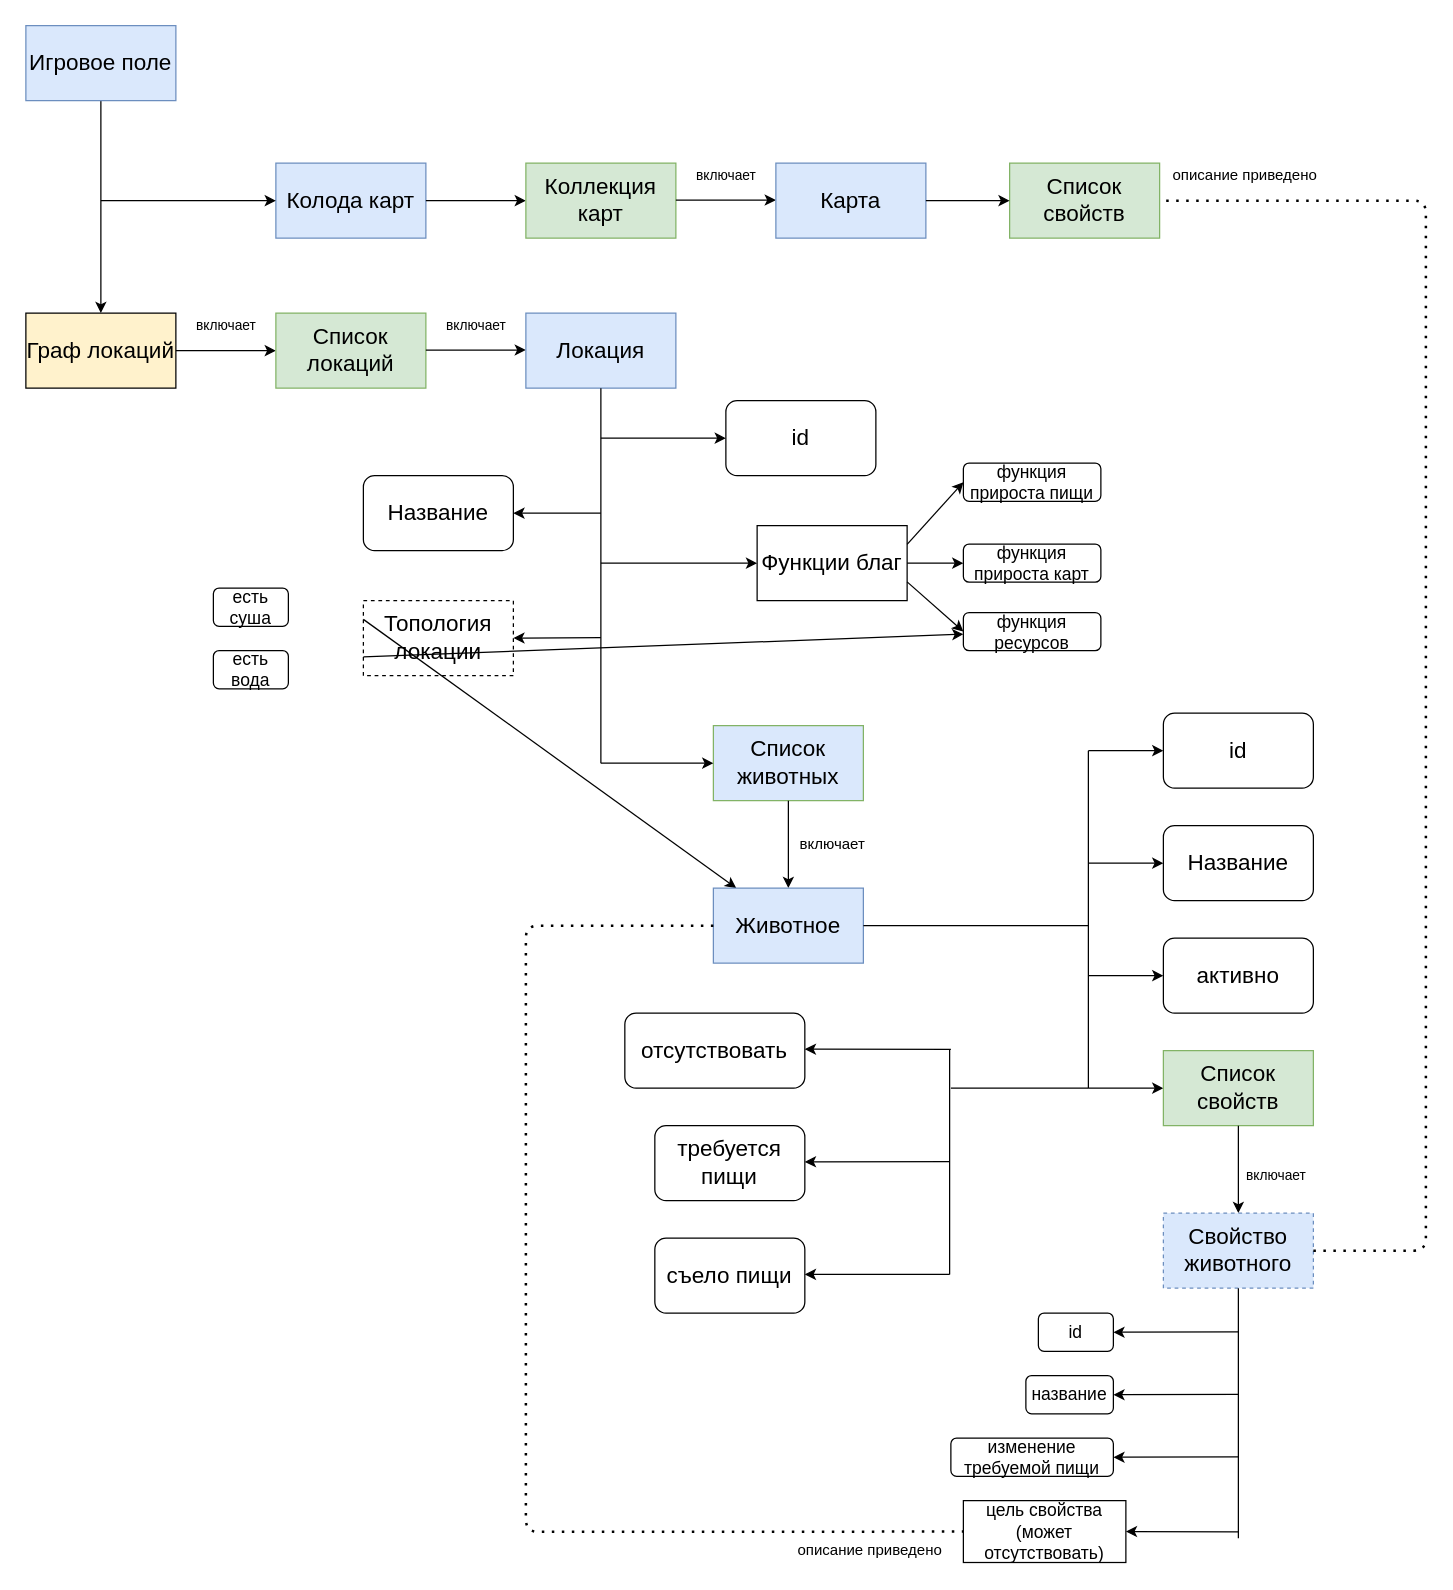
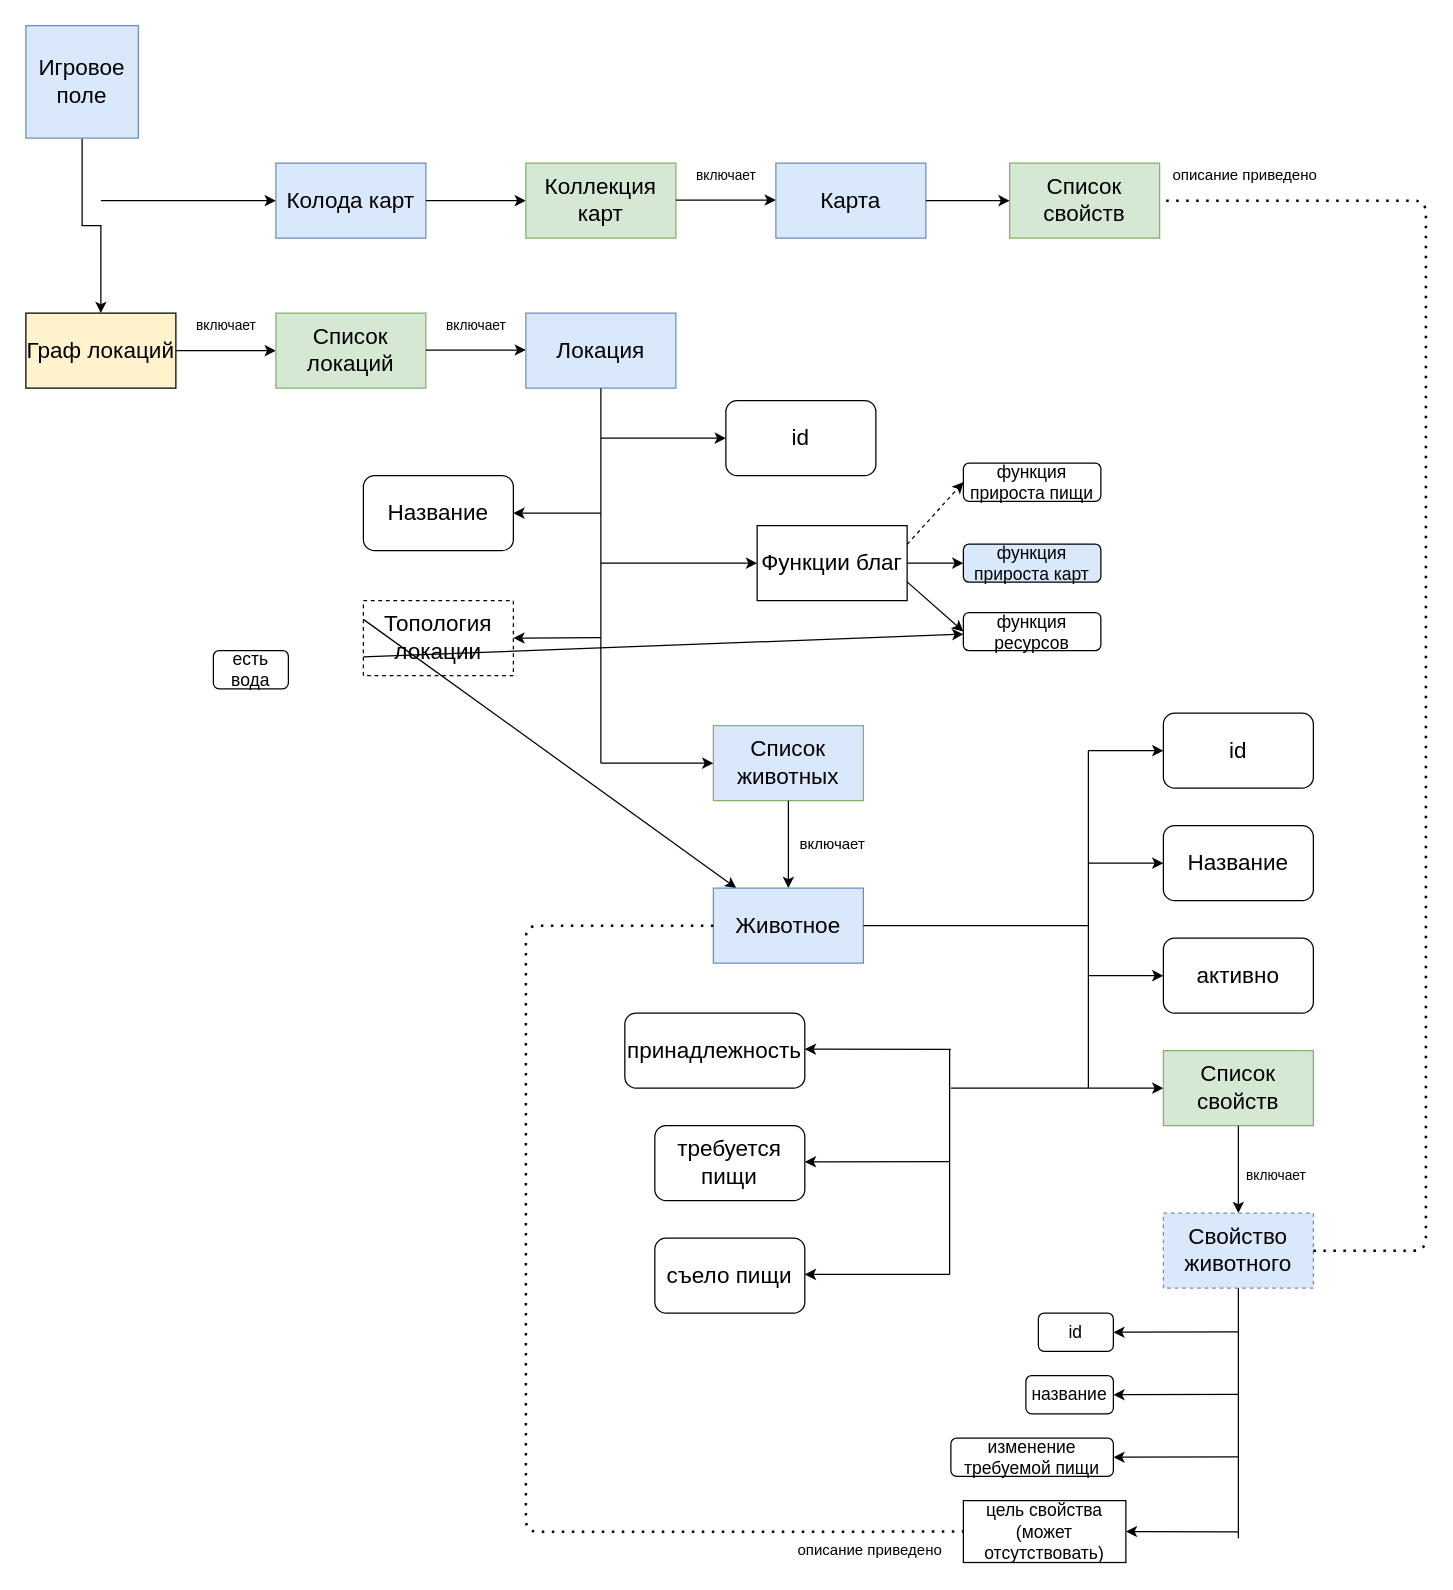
node "Игровое поле": size 150x75 -> 113x113
edge "Функции благ" -> "функция прироста пищи": style solid -> dashed
node "функция прироста карт": fillcolor #ffffff -> #dae8fc
node "есть суша": removed
node "отсутствовать": label "отсутствовать" -> "принадлежность"
